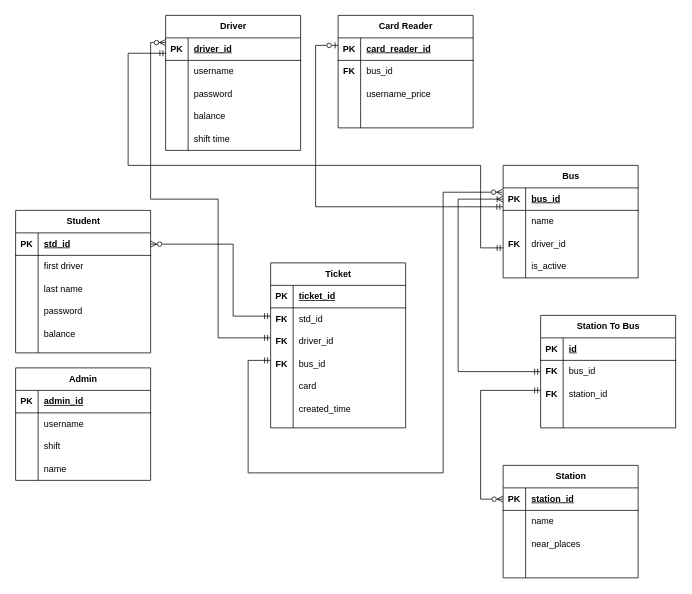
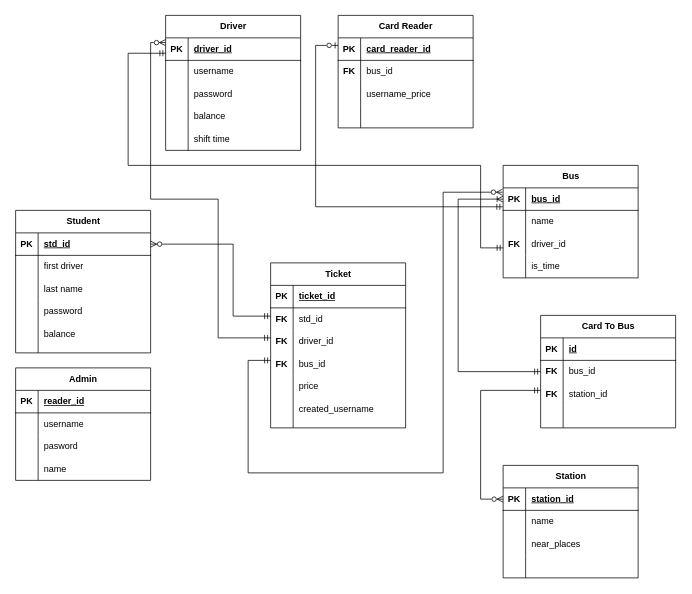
node "is_active": label "is_active" -> "is_time"
node "Station To Bus": label "Station To Bus" -> "Card To Bus"
node "card": label "card" -> "price"
node "admin_id": label "admin_id" -> "reader_id"
node "created_time": label "created_time" -> "created_username"
node "shift": label "shift" -> "pasword"
